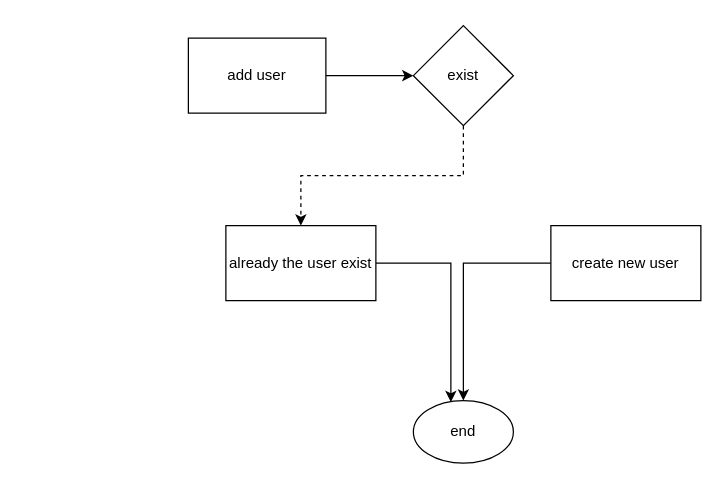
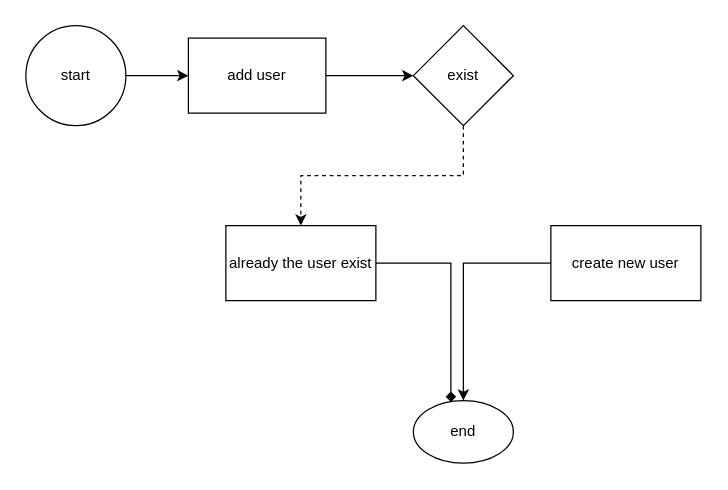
node "start": added
edge "start" -> "add user": added
edge "already the user exist" -> "end": arrowhead classic -> diamond
